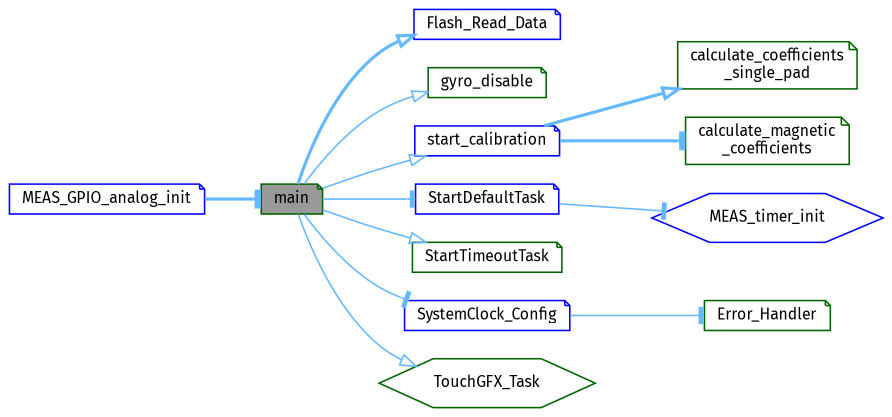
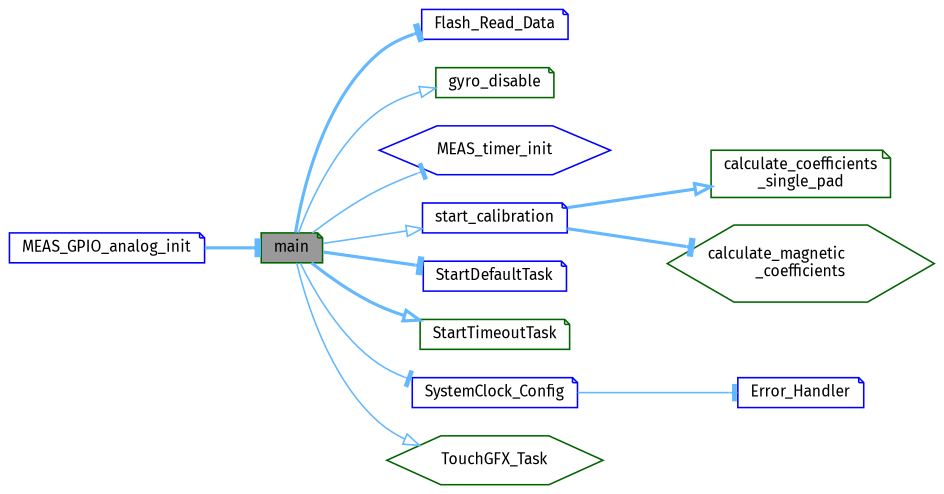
edge "main" -> "Flash_Read_Data": arrowhead onormal -> tee
node "calculate_magnetic _coefficients": shape note -> hexagon
edge "main" -> "StartDefaultTask": style solid -> bold
edge "StartDefaultTask" -> "MEAS_timer_init": now "main" -> "MEAS_timer_init"
edge "main" -> "StartTimeoutTask": style solid -> bold
node "Error_Handler": color darkgreen -> blue
